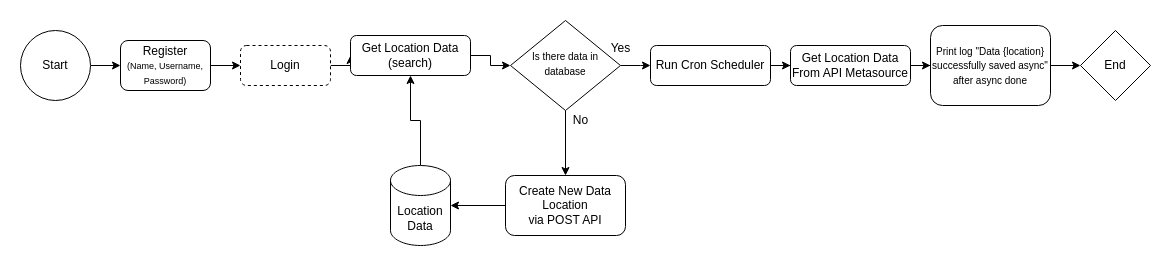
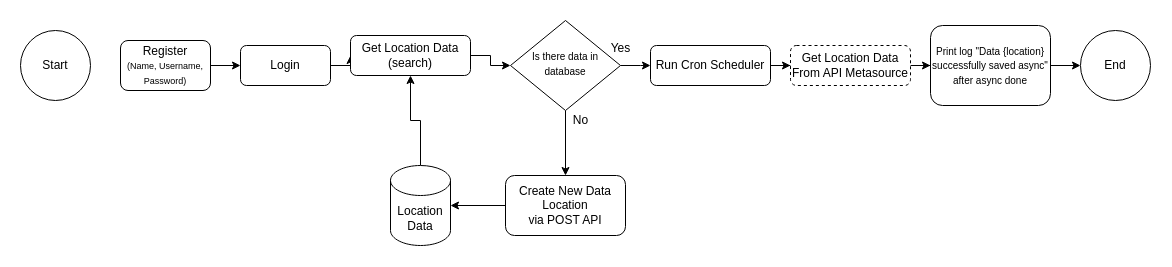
edge "Start" -> "Register (Name, Username, Password)": removed
node "Login": style dashed -> solid
node "Get Location Data From API Metasource": style solid -> dashed
node "End": shape diamond -> ellipse
